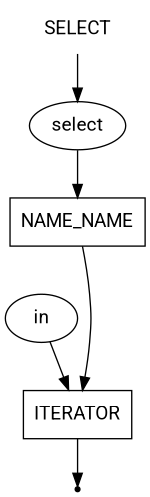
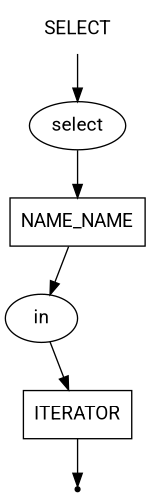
edge "NAME_NAME" -> "ITERATOR": now "NAME_NAME" -> "in"
